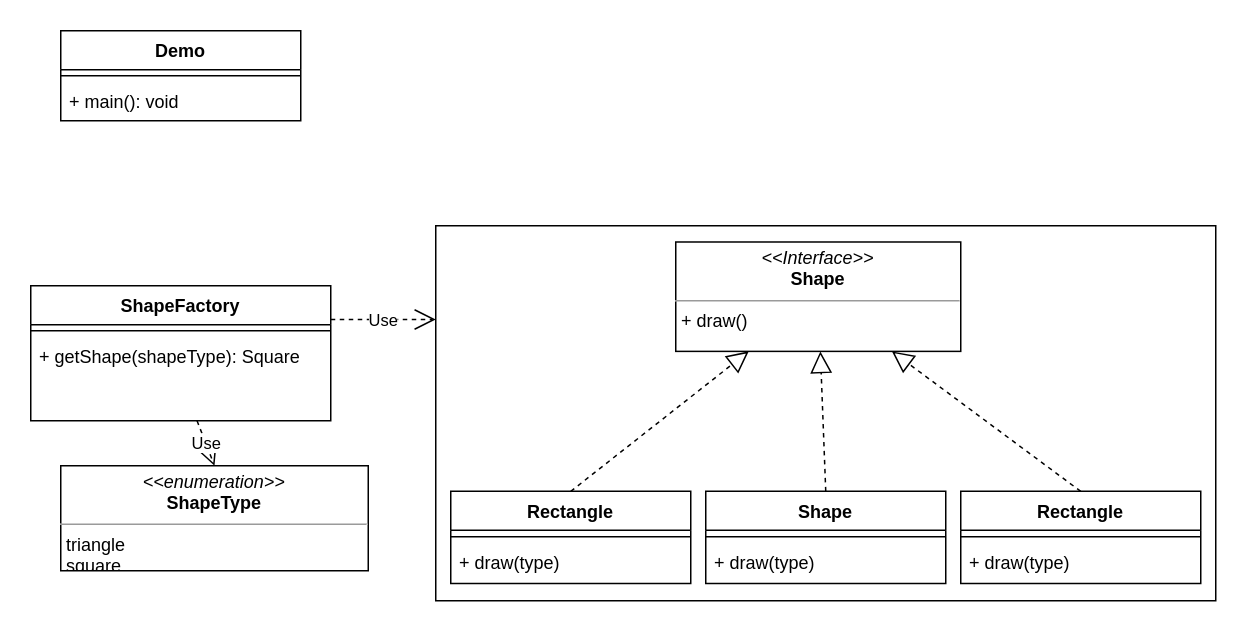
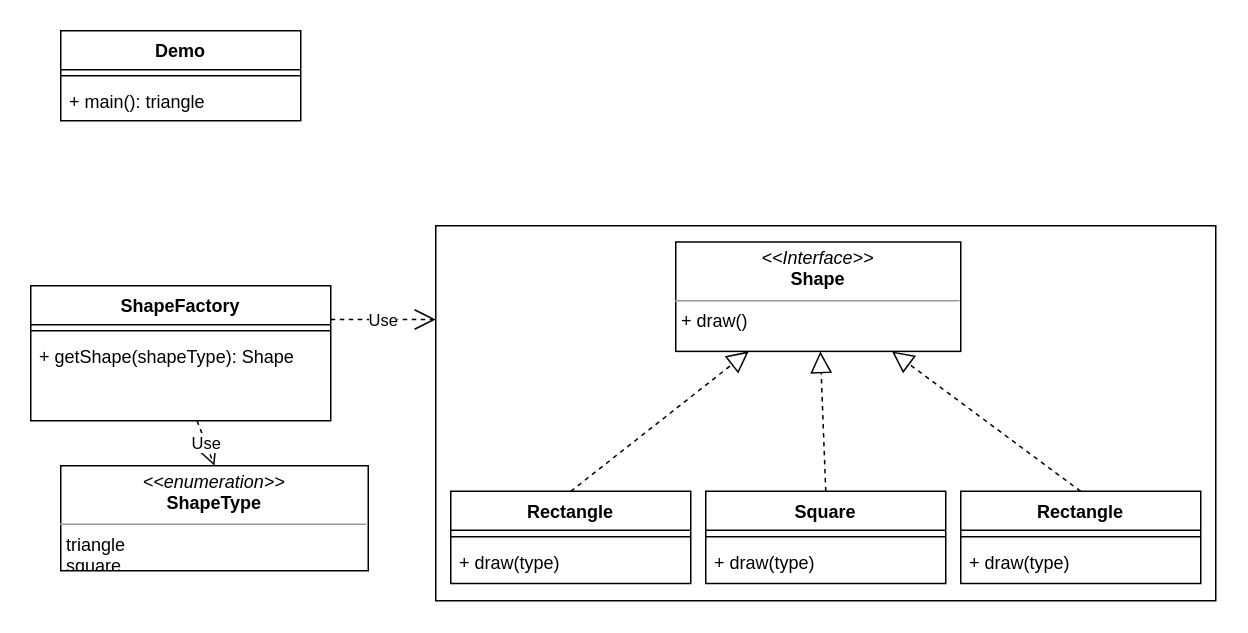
node "+ main(): void": label "+ main(): void" -> "+ main(): triangle"
node "+ getShape(shapeType): Square": label "+ getShape(shapeType): Square" -> "+ getShape(shapeType): Shape"
node "Shape": label "Shape" -> "Square"
